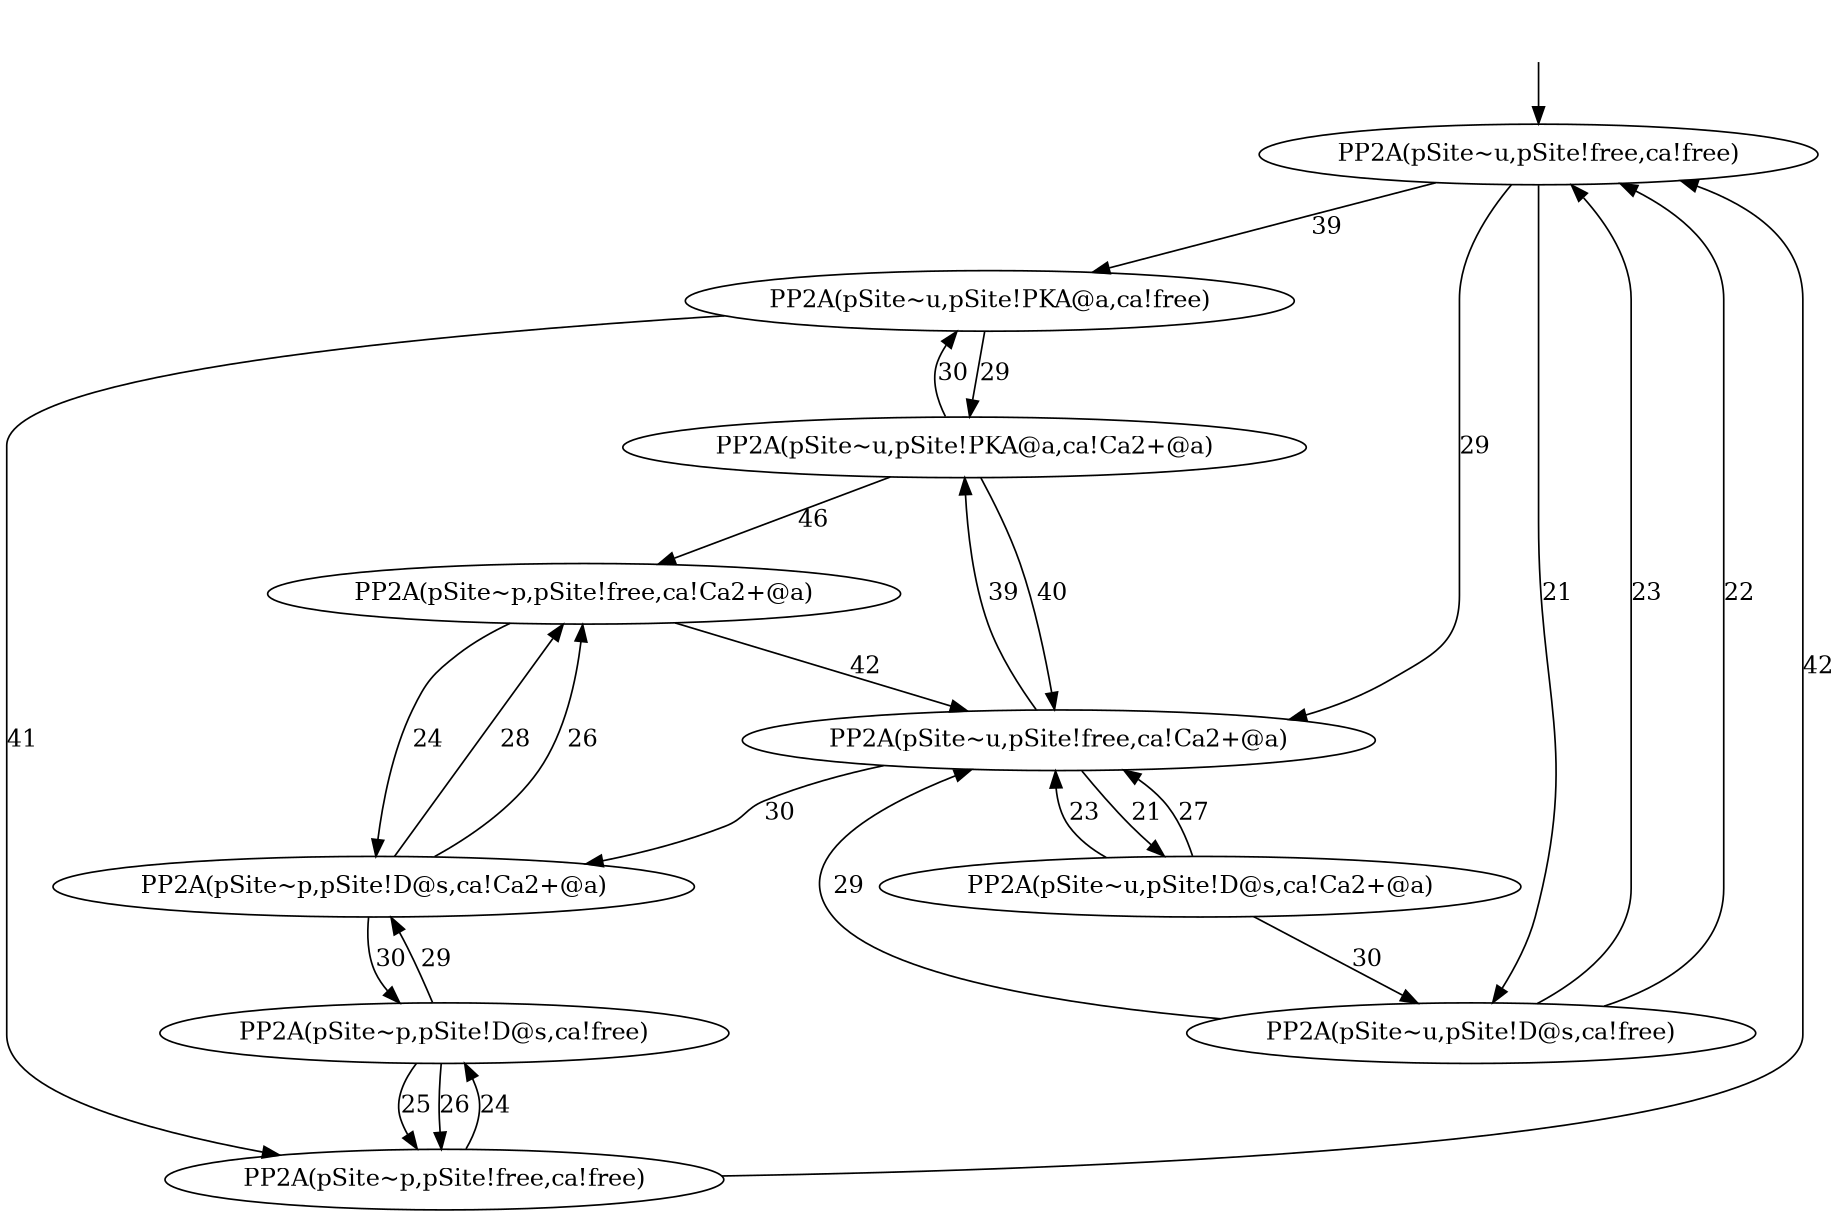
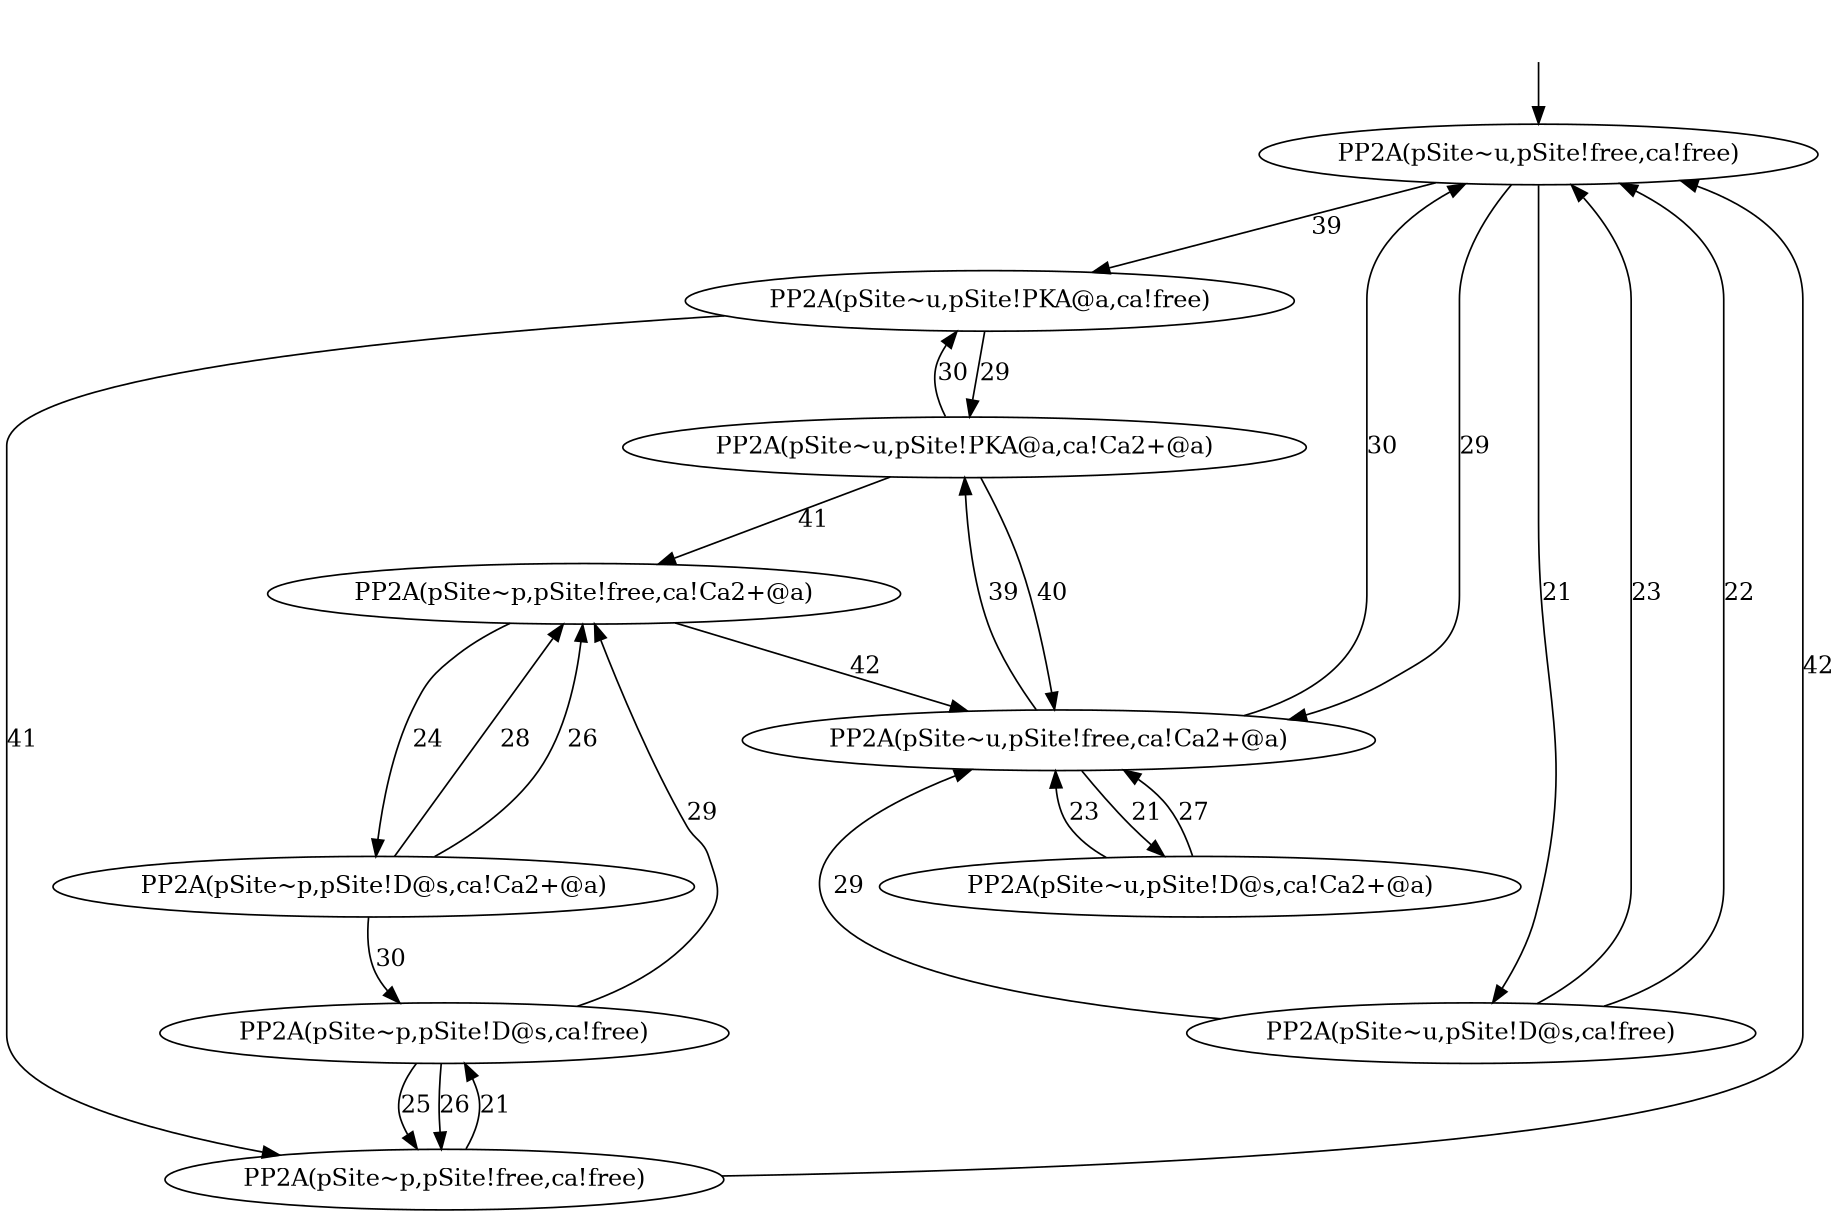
edge "PP2A(pSite~u,pSite!PKA@a,ca!Ca2+@a)" -> "PP2A(pSite~p,pSite!free,ca!Ca2+@a)": label "46" -> "41"
edge "PP2A(pSite~u,pSite!free,ca!Ca2+@a)" -> "PP2A(pSite~p,pSite!D@s,ca!Ca2+@a)": now "PP2A(pSite~u,pSite!free,ca!Ca2+@a)" -> "PP2A(pSite~u,pSite!free,ca!free)"
edge "PP2A(pSite~u,pSite!D@s,ca!Ca2+@a)" -> "PP2A(pSite~u,pSite!D@s,ca!free)": removed, label "30"
edge "PP2A(pSite~p,pSite!D@s,ca!free)" -> "PP2A(pSite~p,pSite!D@s,ca!Ca2+@a)": now "PP2A(pSite~p,pSite!D@s,ca!free)" -> "PP2A(pSite~p,pSite!free,ca!Ca2+@a)"
edge "PP2A(pSite~p,pSite!free,ca!free)" -> "PP2A(pSite~p,pSite!D@s,ca!free)": label "24" -> "21"
